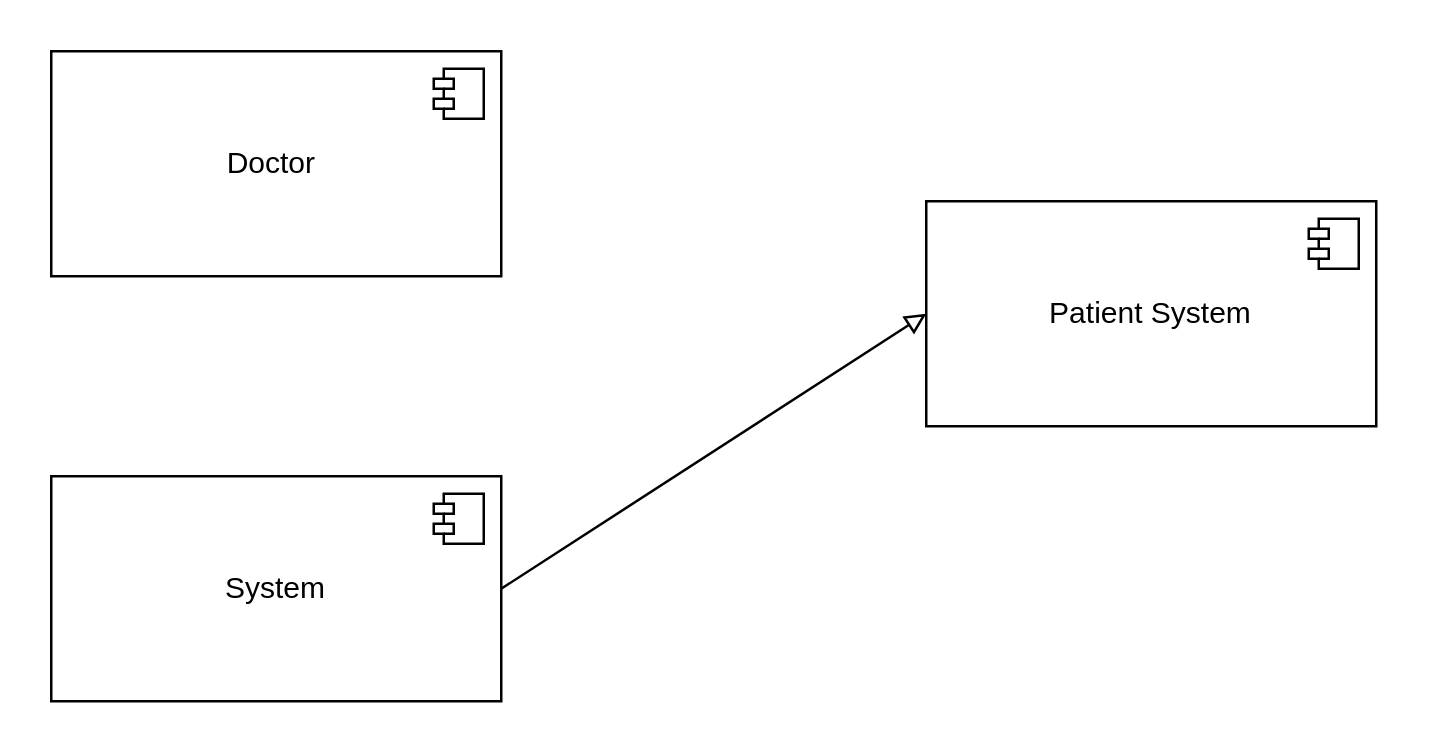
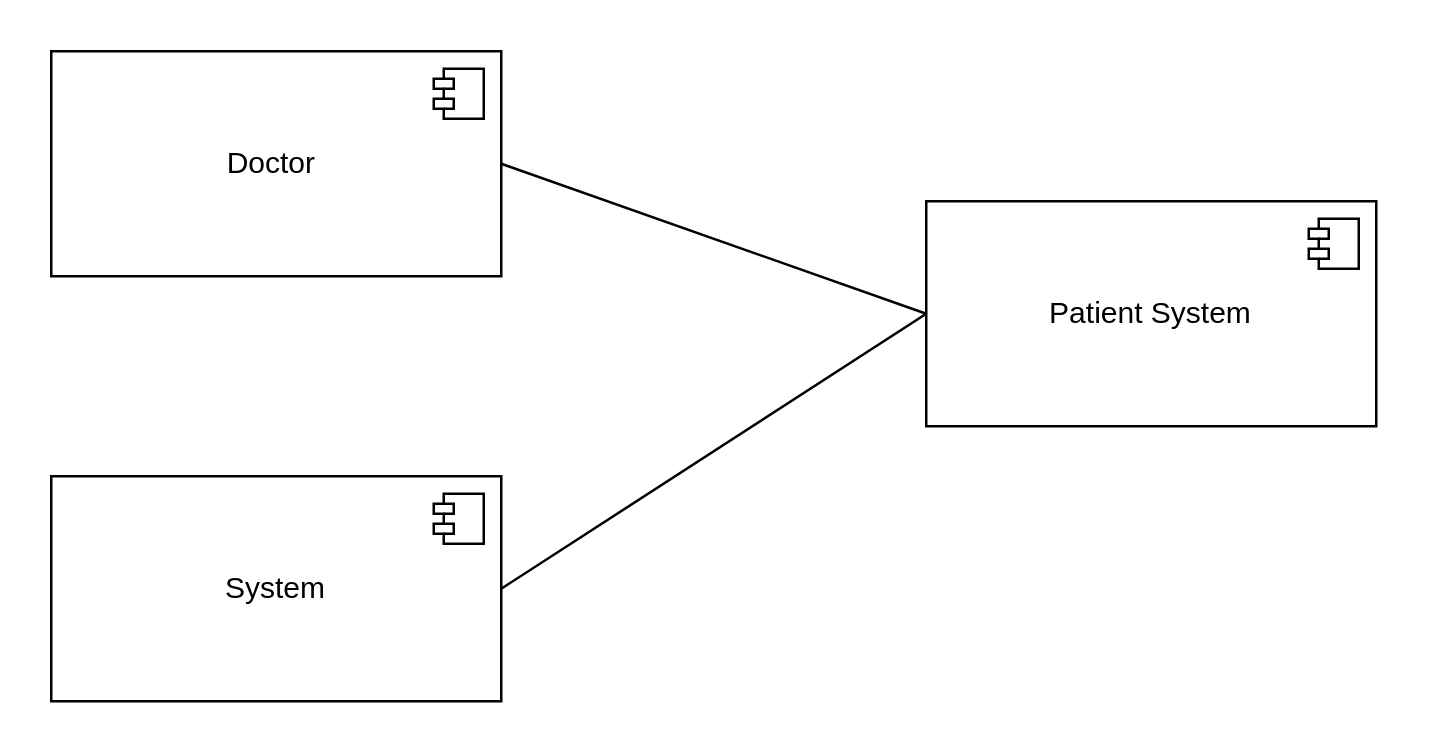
edge "Doctor" -- "Patient System": added
edge "System" -> "Patient System": arrowhead block -> none
